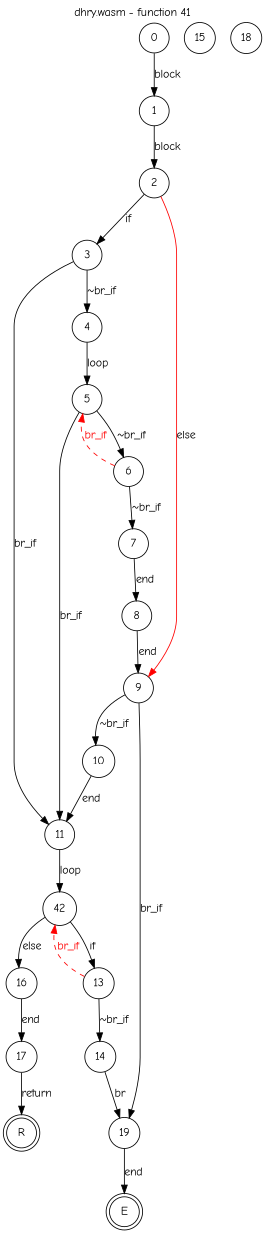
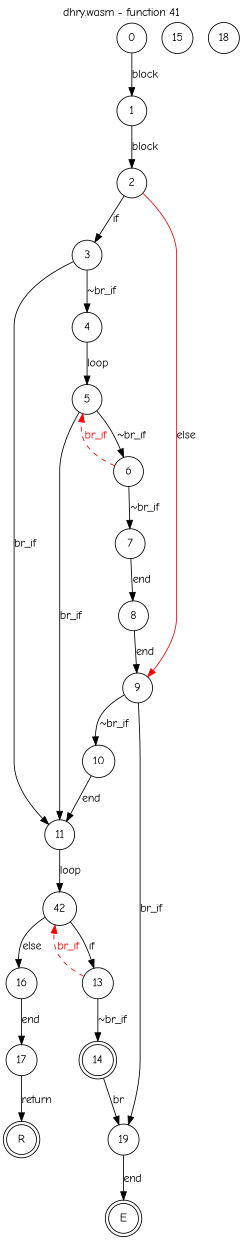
node "14": shape circle -> doublecircle
